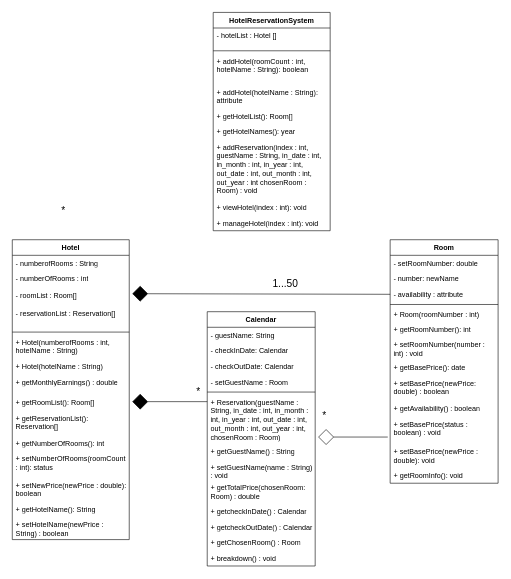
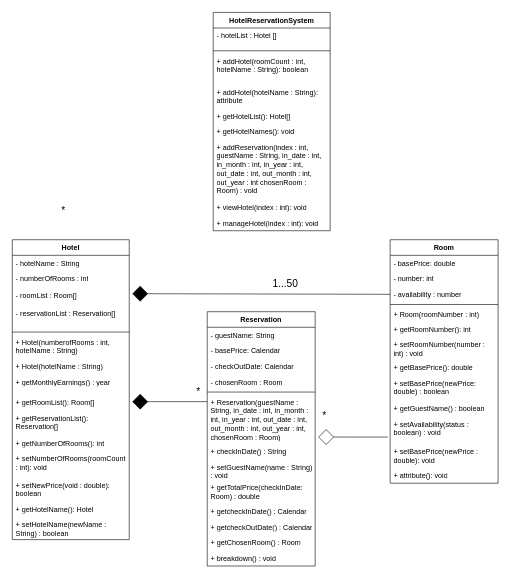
node "+ getHotelList(): Room[]": label "+ getHotelList(): Room[]" -> "+ getHotelList(): Hotel[]"
node "+ getHotelNames(): year": label "+ getHotelNames(): year" -> "+ getHotelNames(): void"
node "- numberofRooms : String": label "- numberofRooms : String" -> "- hotelName : String"
node "- setRoomNumber: double": label "- setRoomNumber: double" -> "- basePrice: double"
node "- number: newName": label "- number: newName" -> "- number: int"
node "- availability : attribute": label "- availability : attribute" -> "- availability : number"
node "Calendar": label "Calendar" -> "Reservation"
node "- checkInDate: Calendar": label "- checkInDate: Calendar" -> "- basePrice: Calendar"
node "+ getBasePrice(): date": label "+ getBasePrice(): date" -> "+ getBasePrice(): double"
node "- setGuestName : Room": label "- setGuestName : Room" -> "- chosenRoom : Room"
node "+ getMonthlyEarnings() : double": label "+ getMonthlyEarnings() : double" -> "+ getMonthlyEarnings() : year"
node "+ getAvailability() : boolean": label "+ getAvailability() : boolean" -> "+ getGuestName() : boolean"
node "+ setBasePrice(status : boolean) : void": label "+ setBasePrice(status : boolean) : void" -> "+ setAvailability(status : boolean) : void"
node "+ getGuestName() : String": label "+ getGuestName() : String" -> "+ checkInDate() : String"
node "+ setNumberOfRooms(roomCount : int): status": label "+ setNumberOfRooms(roomCount : int): status" -> "+ setNumberOfRooms(roomCount : int): void"
node "+ getRoomInfo(): void": label "+ getRoomInfo(): void" -> "+ attribute(): void"
node "+ setNewPrice(newPrice : double): boolean": label "+ setNewPrice(newPrice : double): boolean" -> "+ setNewPrice(void : double): boolean"
node "+ getTotalPrice(chosenRoom: Room) : double": label "+ getTotalPrice(chosenRoom: Room) : double" -> "+ getTotalPrice(checkInDate: Room) : double"
node "+ getHotelName(): String": label "+ getHotelName(): String" -> "+ getHotelName(): Hotel"
node "+ setHotelName(newPrice : String) : boolean": label "+ setHotelName(newPrice : String) : boolean" -> "+ setHotelName(newName : String) : boolean"
